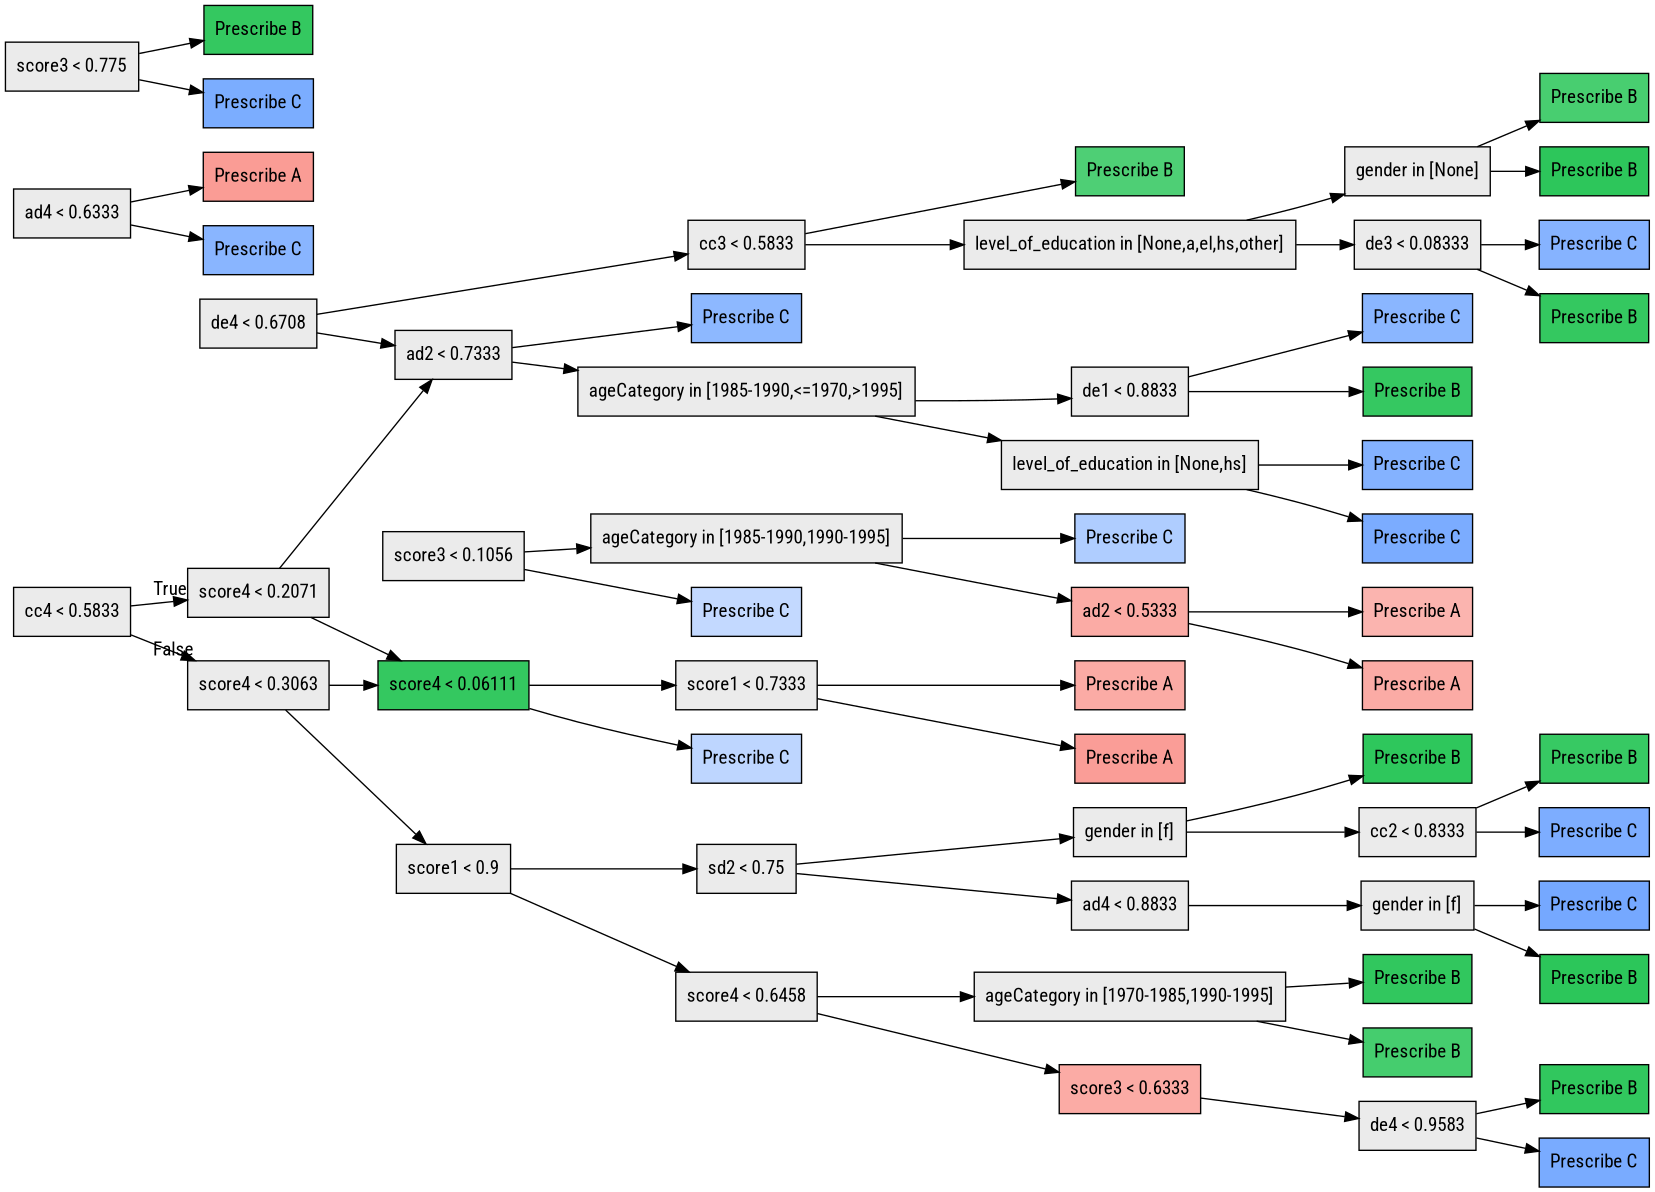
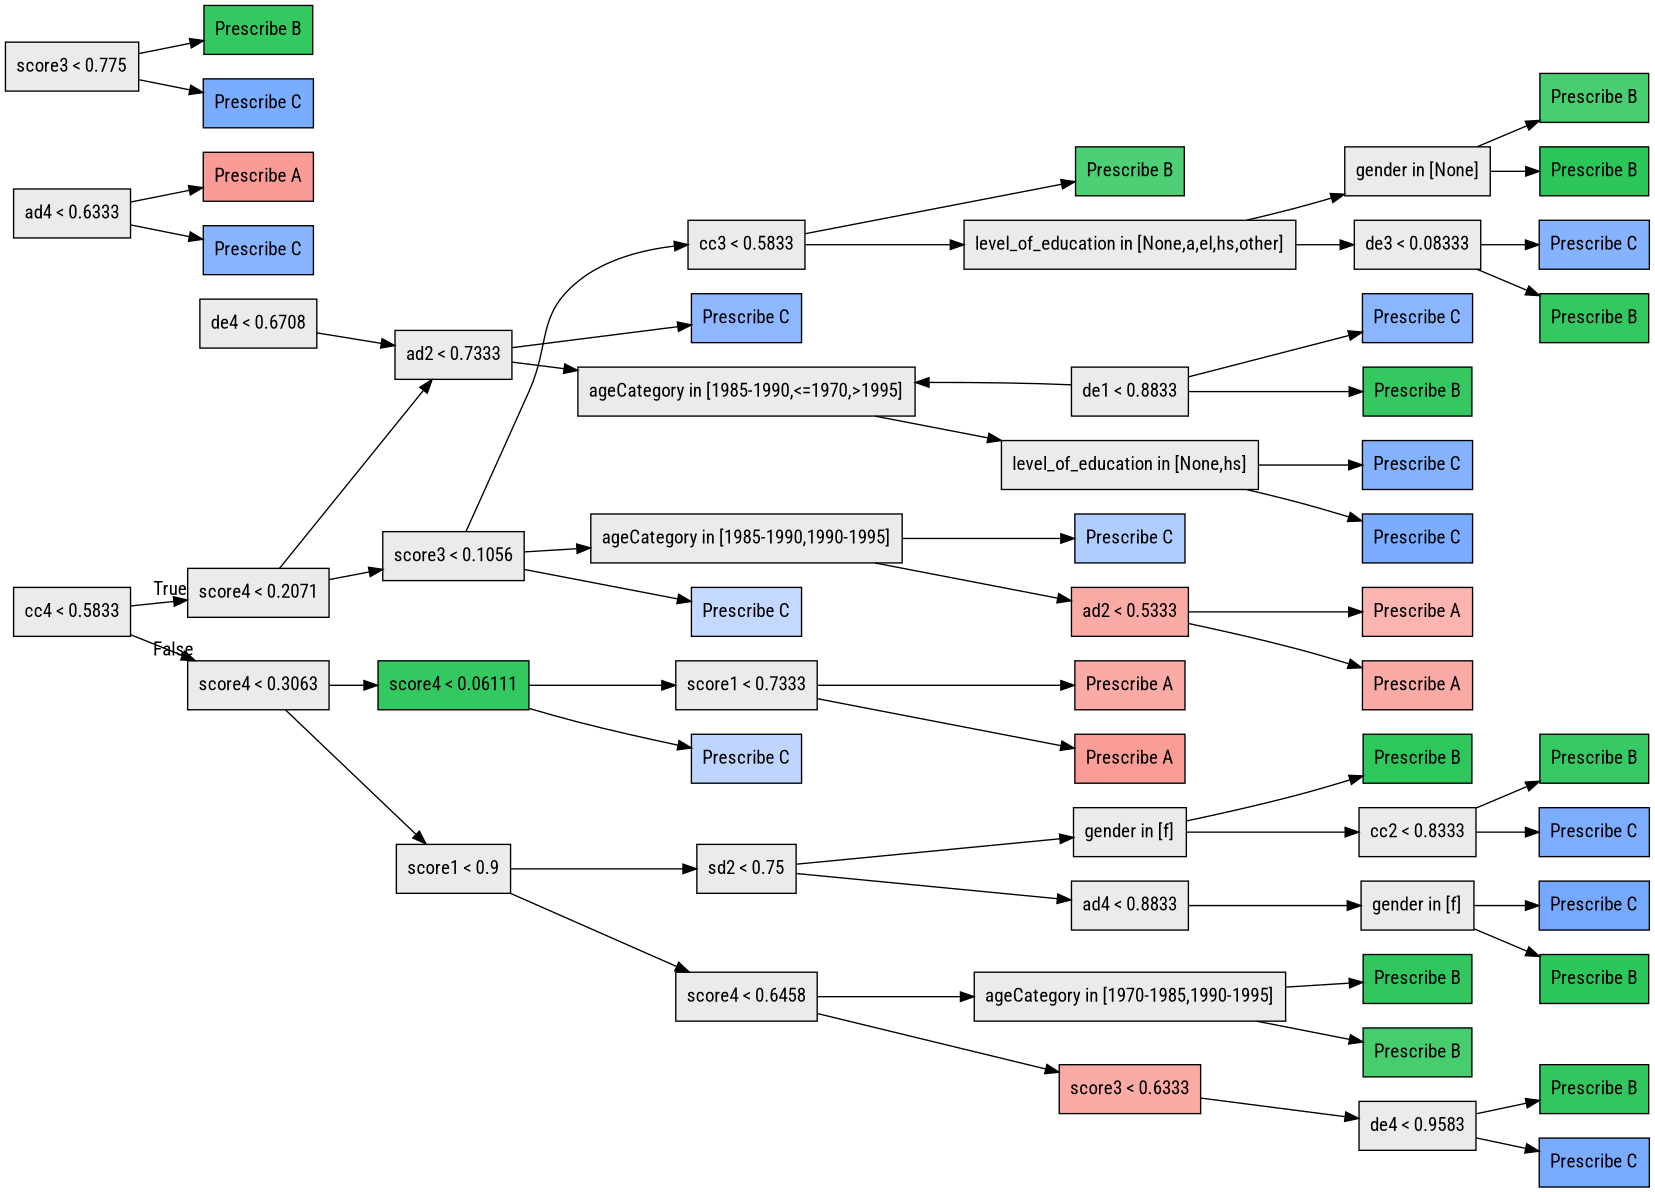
edge "de4 < 0.6708" -> "cc3 < 0.5833": now "score3 < 0.1056" -> "cc3 < 0.5833"
edge "ageCategory in [1985-1990,<=1970,>1995]" -> "de1 < 0.8833": reversed
edge "score4 < 0.2071" -> "score4 < 0.06111": now "score4 < 0.2071" -> "score3 < 0.1056"
